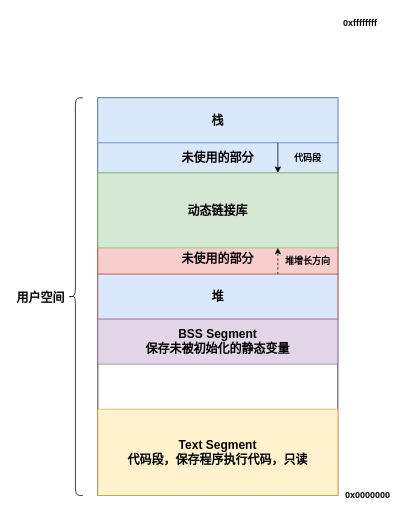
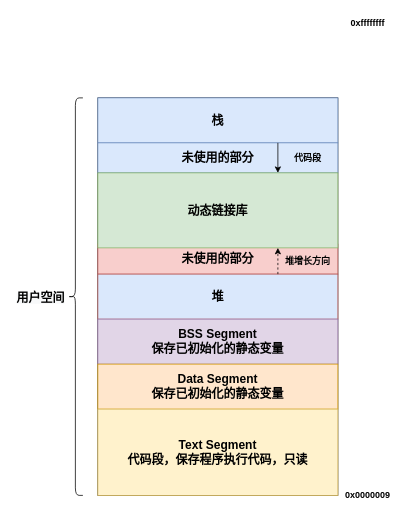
node "0xffffffff": moved (360, 23) -> (368, 23)
node "BSS Segment 保存未被初始化的静态变量": label "BSS Segment 保存未被初始化的静态变量" -> "BSS Segment 保存已初始化的静态变量"
node "Data Segment 保存已初始化的静态变量": added
node "0x0000000": label "0x0000000" -> "0x0000009"
